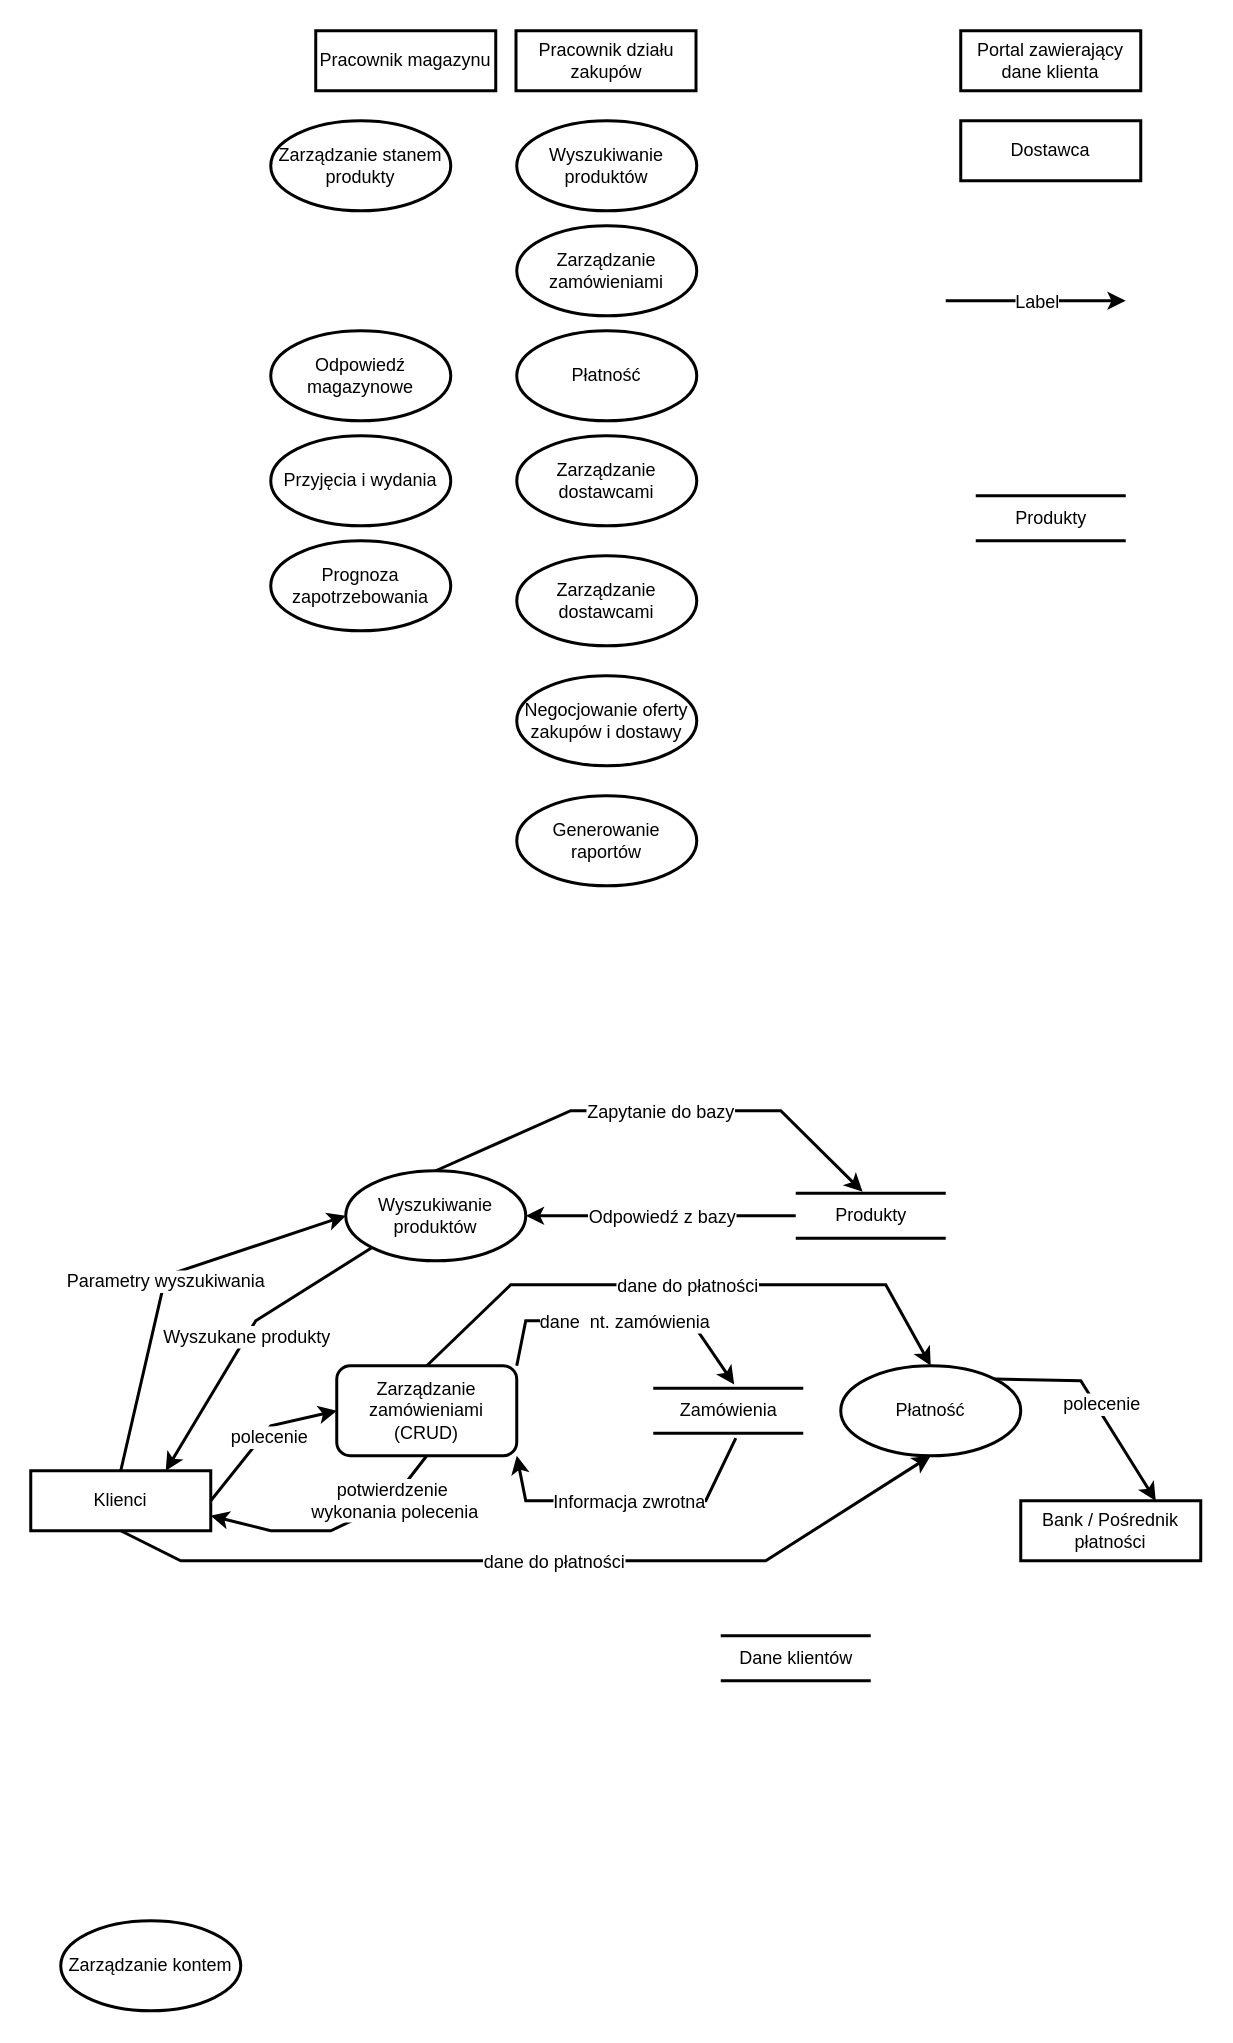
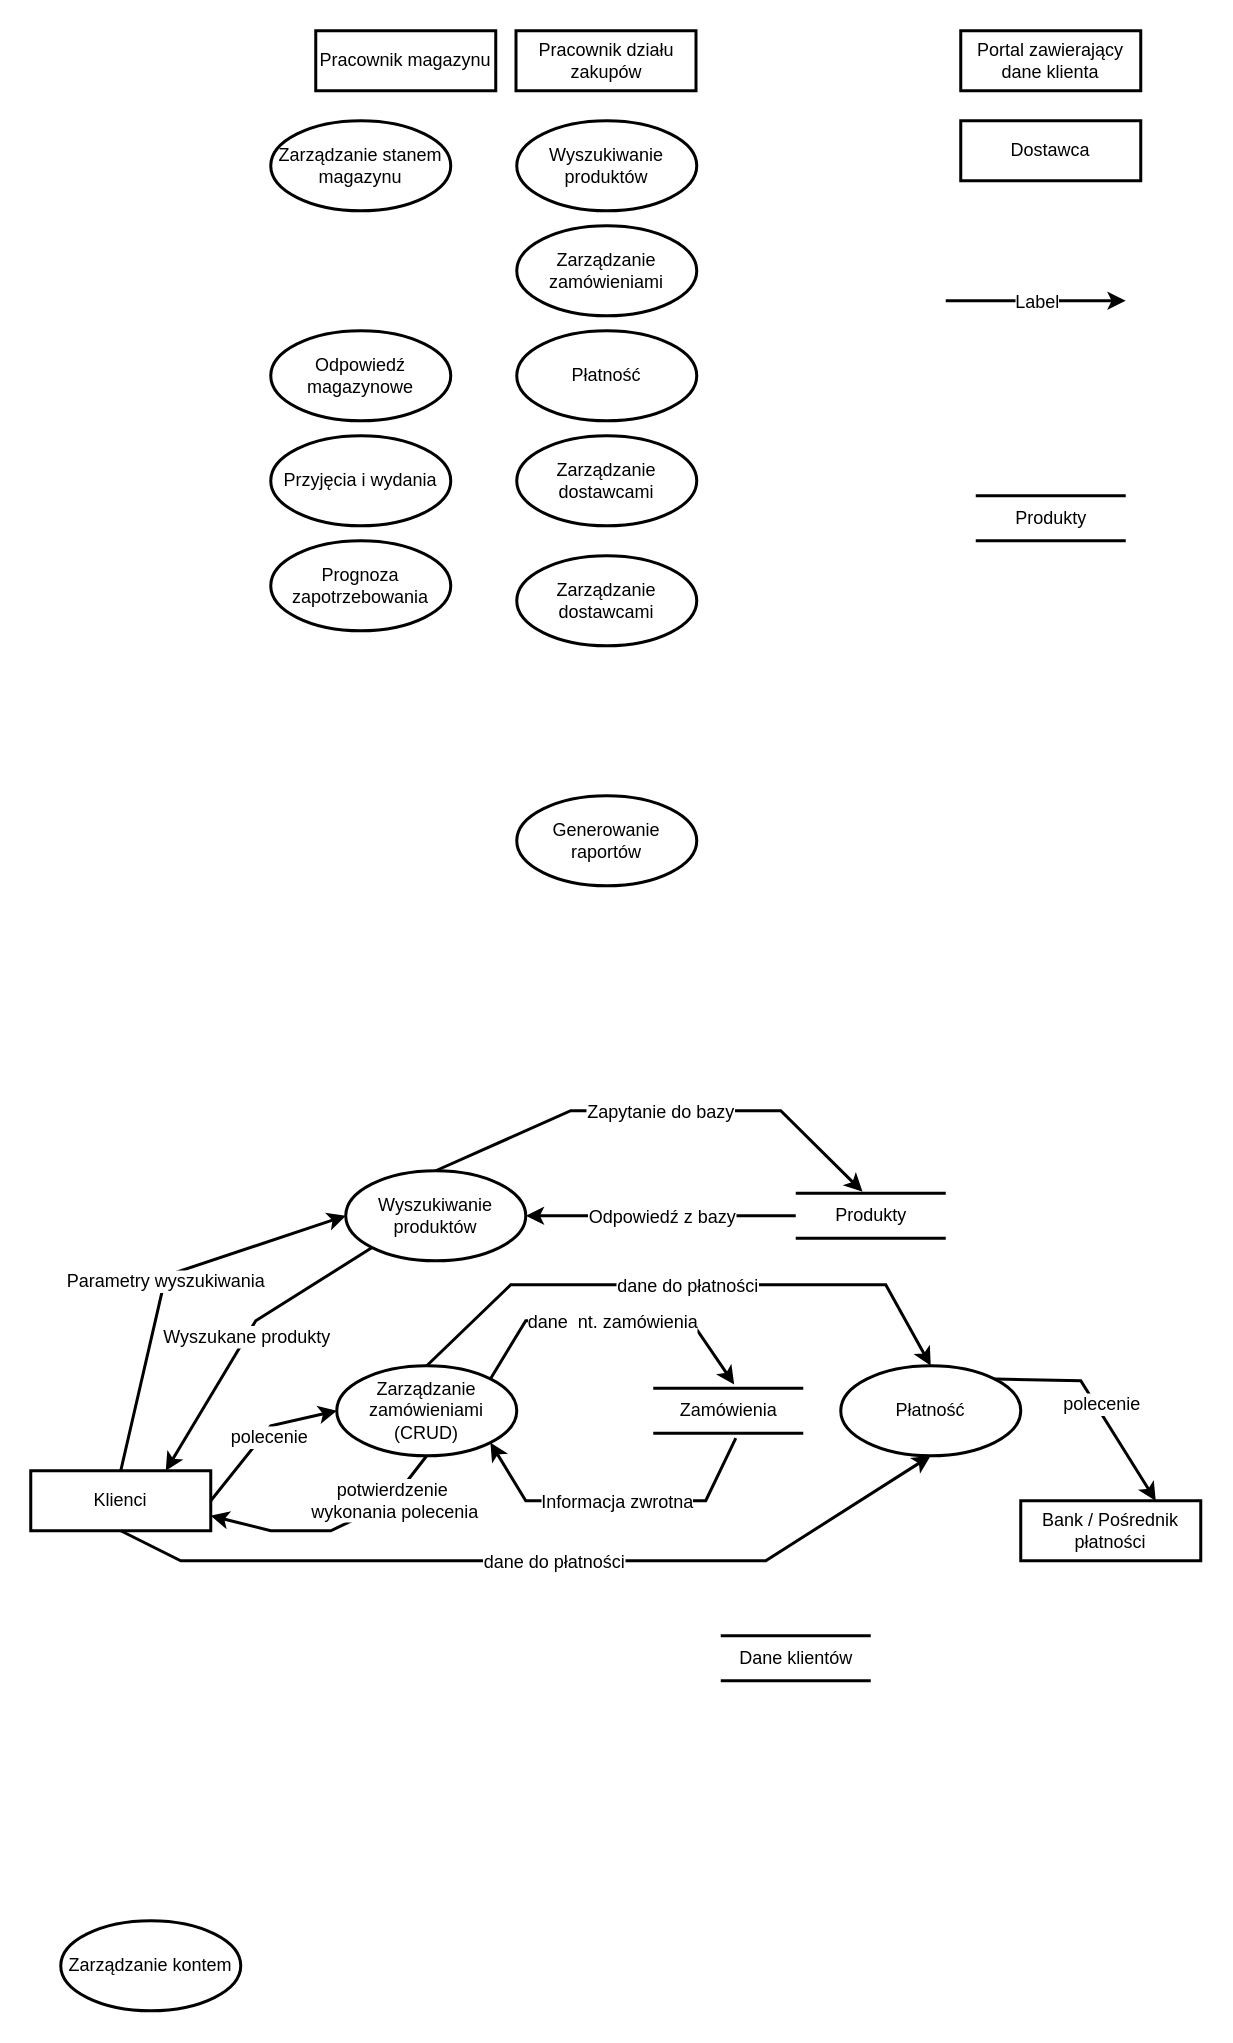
node "Zarządzanie stanem produkty": label "Zarządzanie stanem produkty" -> "Zarządzanie stanem magazynu"
node "Negocjowanie oferty zakupów i dostawy": removed
node "Zarządzanie zamówieniami (CRUD)": shape rounded rectangle -> ellipse
